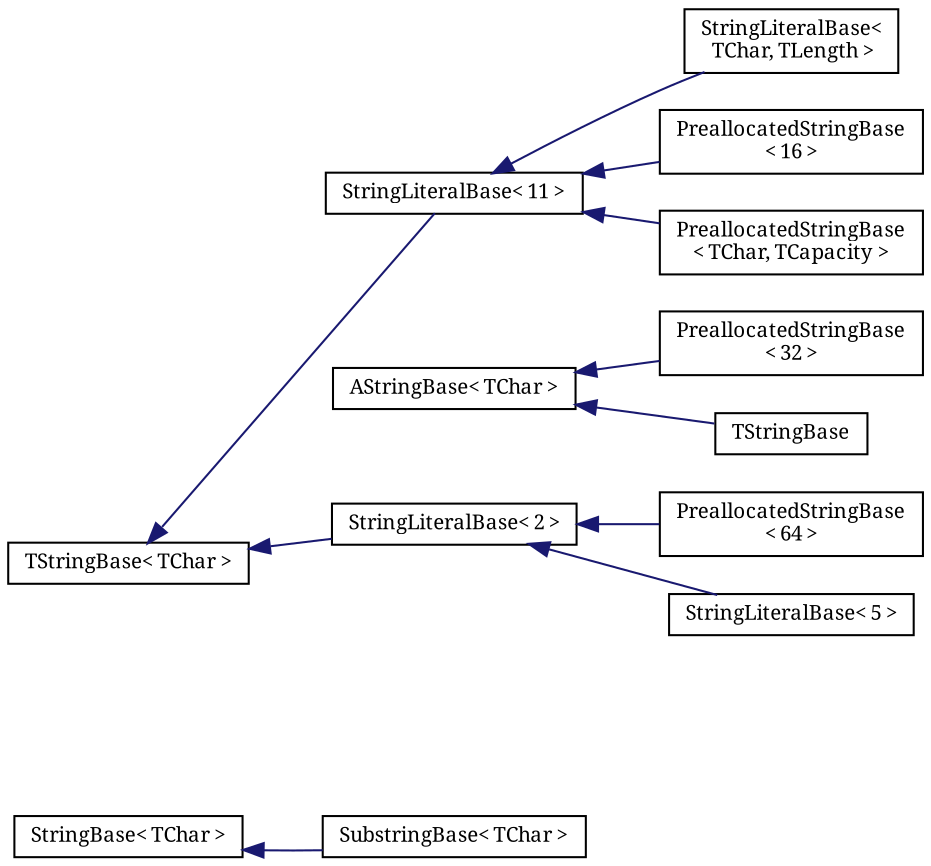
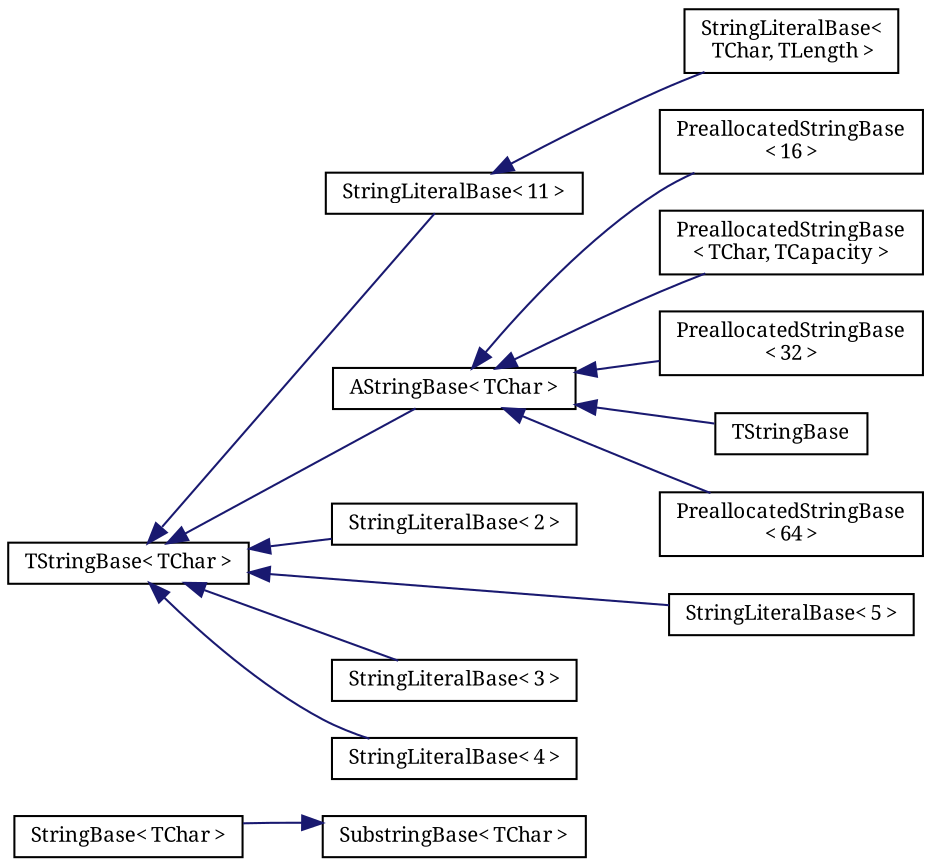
edge "PreallocatedStringBase < 16 >" -> "StringLiteralBase< 11 >": now "PreallocatedStringBase < 16 >" -> "AStringBase< TChar >"
edge "PreallocatedStringBase < TChar, TCapacity >" -> "StringLiteralBase< 11 >": now "PreallocatedStringBase < TChar, TCapacity >" -> "AStringBase< TChar >"
edge "AStringBase< TChar >" -> "TStringBase< TChar >": added
edge "PreallocatedStringBase < 64 >" -> "StringLiteralBase< 2 >": now "PreallocatedStringBase < 64 >" -> "AStringBase< TChar >"
edge "StringLiteralBase< 5 >" -> "StringLiteralBase< 2 >": now "StringLiteralBase< 5 >" -> "TStringBase< TChar >"
node "StringLiteralBase< 3 >": added
node "StringLiteralBase< 4 >": added
edge "SubstringBase< TChar >" -> "StringBase< TChar >": reversed
